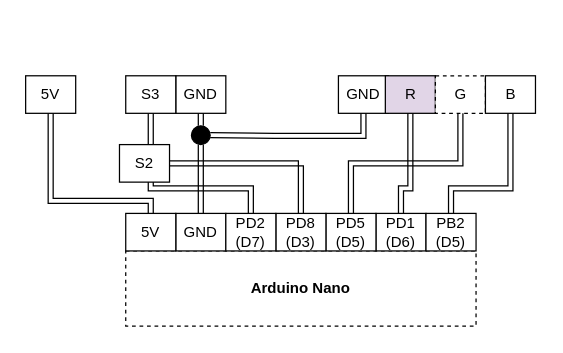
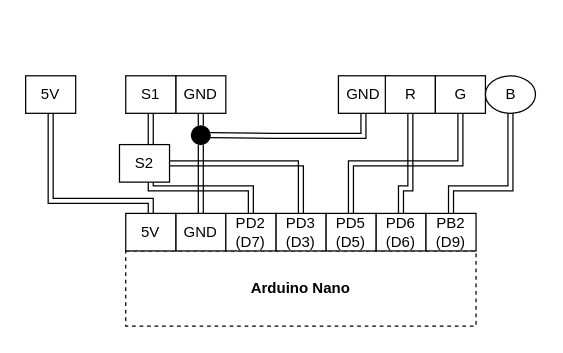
node "S3": label "S3" -> "S1"
node "R": fillcolor #e1d5e7 -> #ffffff
node "G": style dashed -> solid
node "B": shape rectangle -> ellipse
node "PD8 (D3)": label "PD8 (D3)" -> "PD3 (D3)"
node "PD1 (D6)": label "PD1 (D6)" -> "PD6 (D6)"
node "PB2 (D5)": label "PB2 (D5)" -> "PB2 (D9)"
